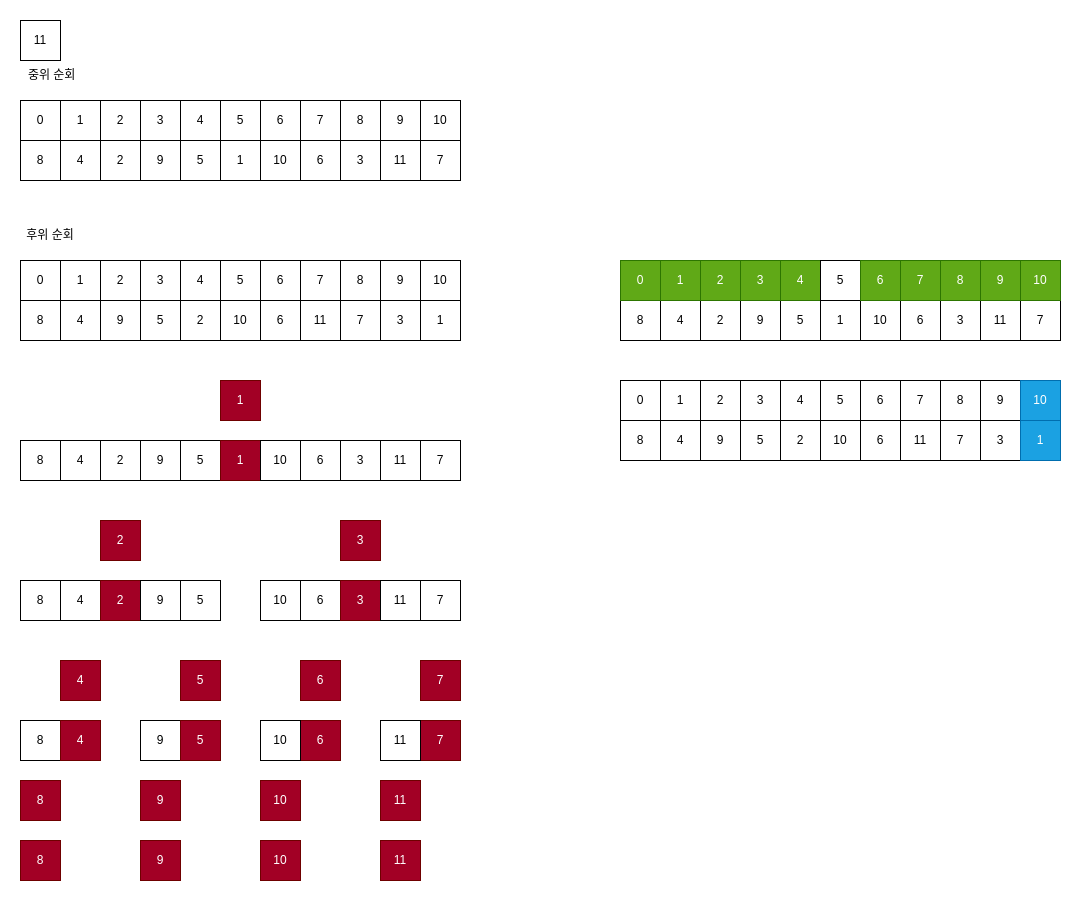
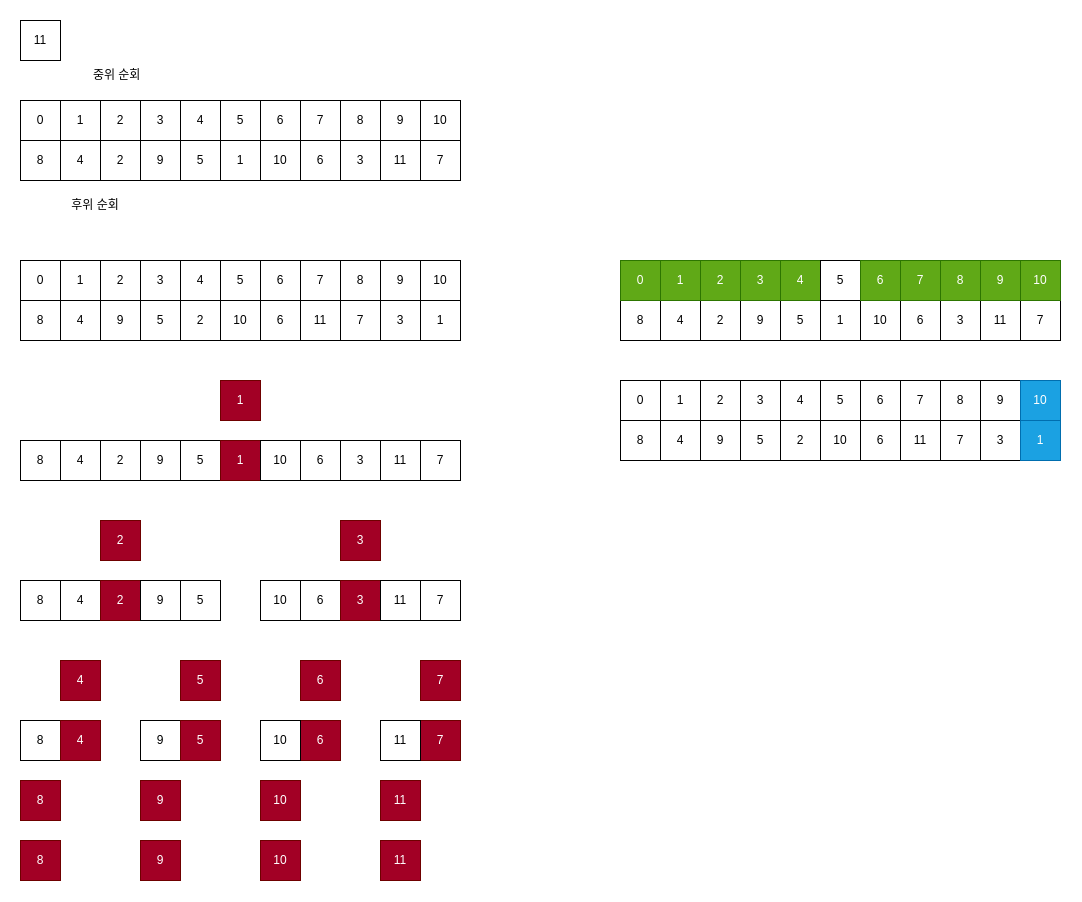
node "중위 순회": moved (51, 76) -> (116, 76)
node "후위 순회": moved (51, 236) -> (96, 206)
